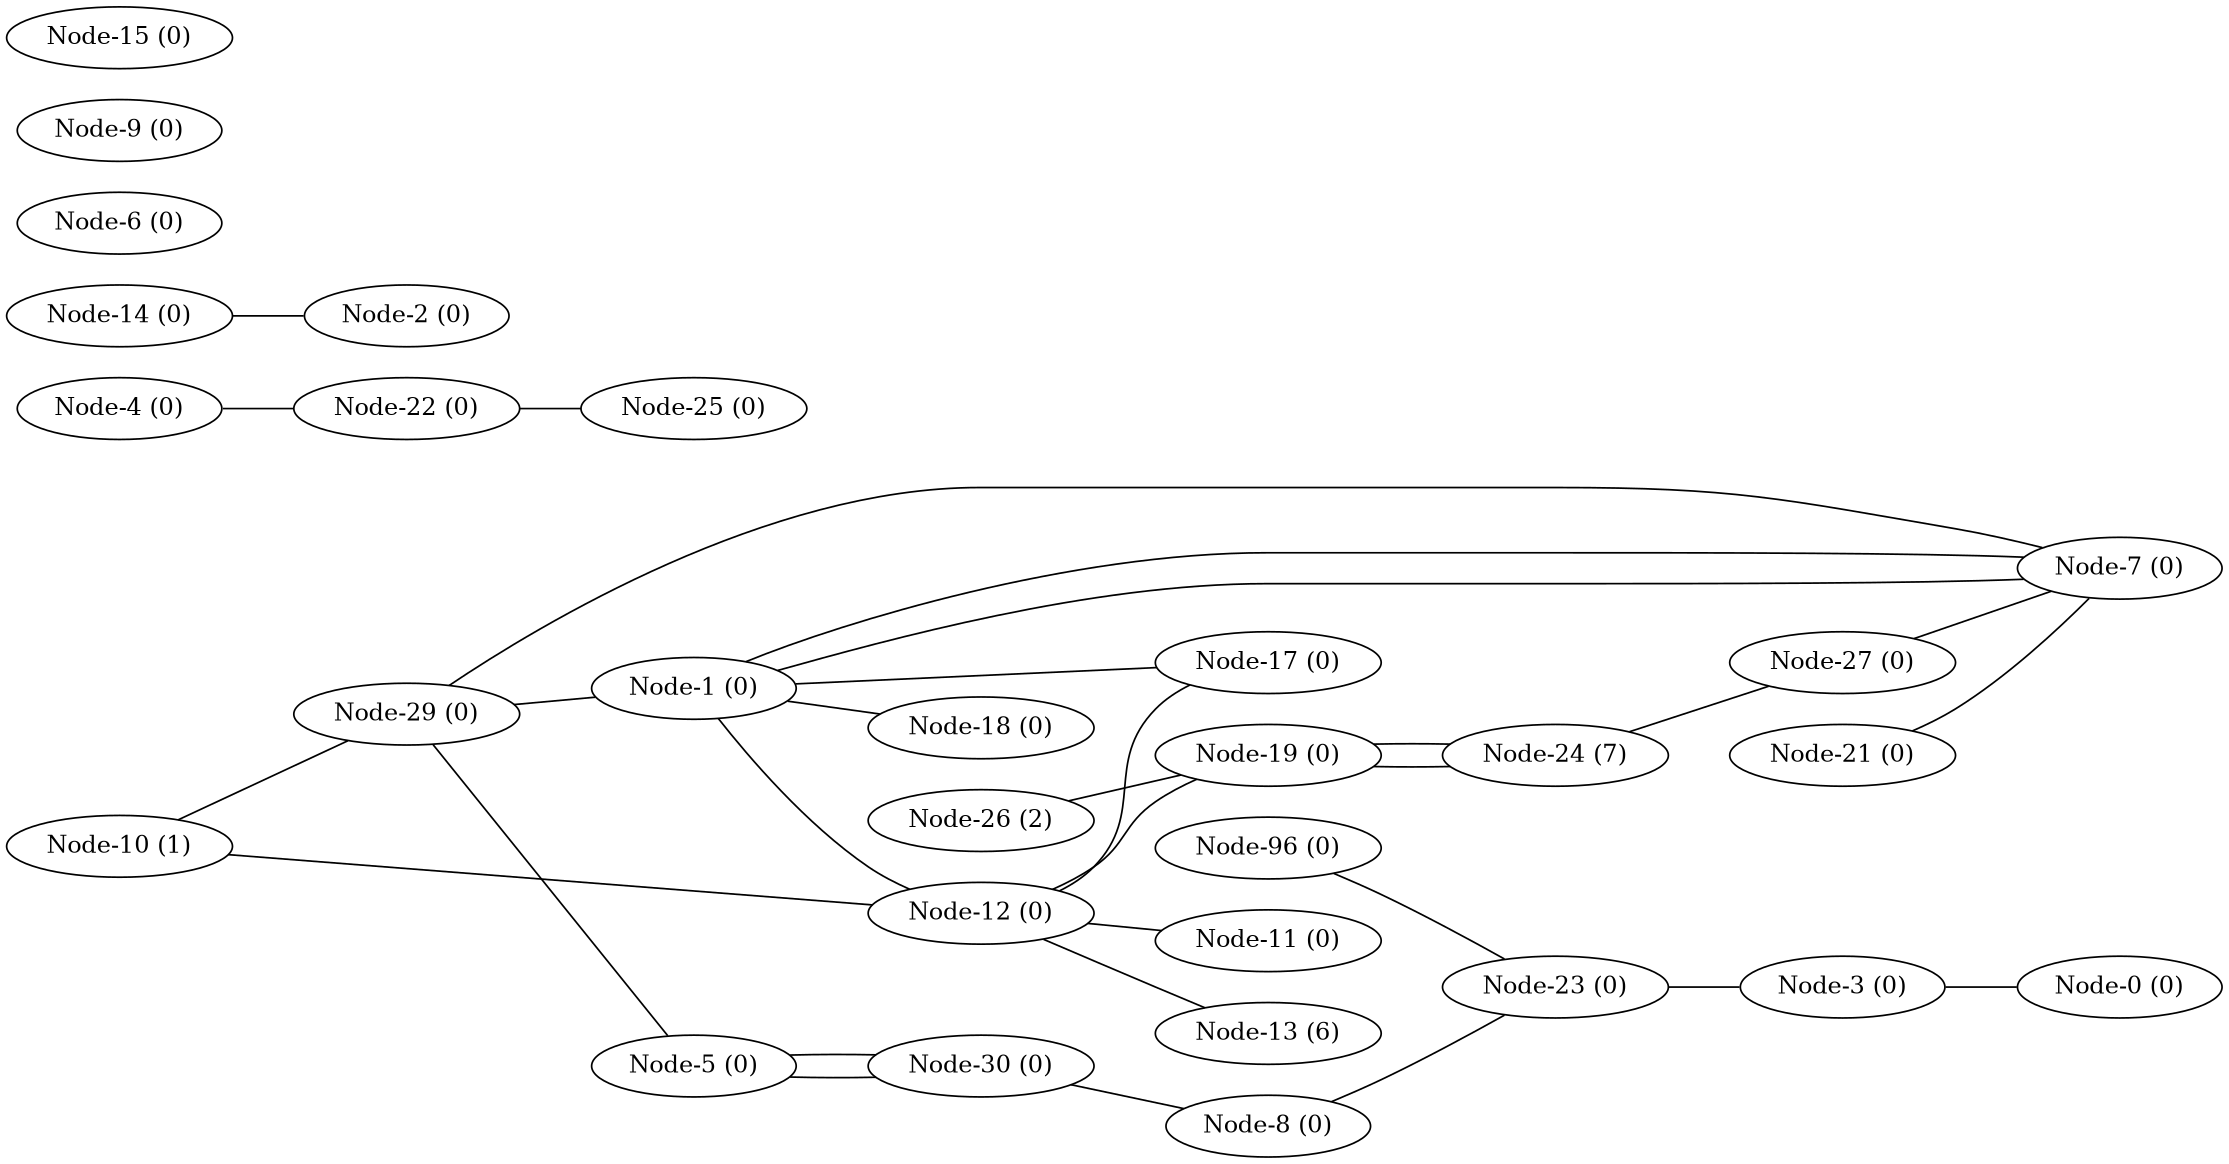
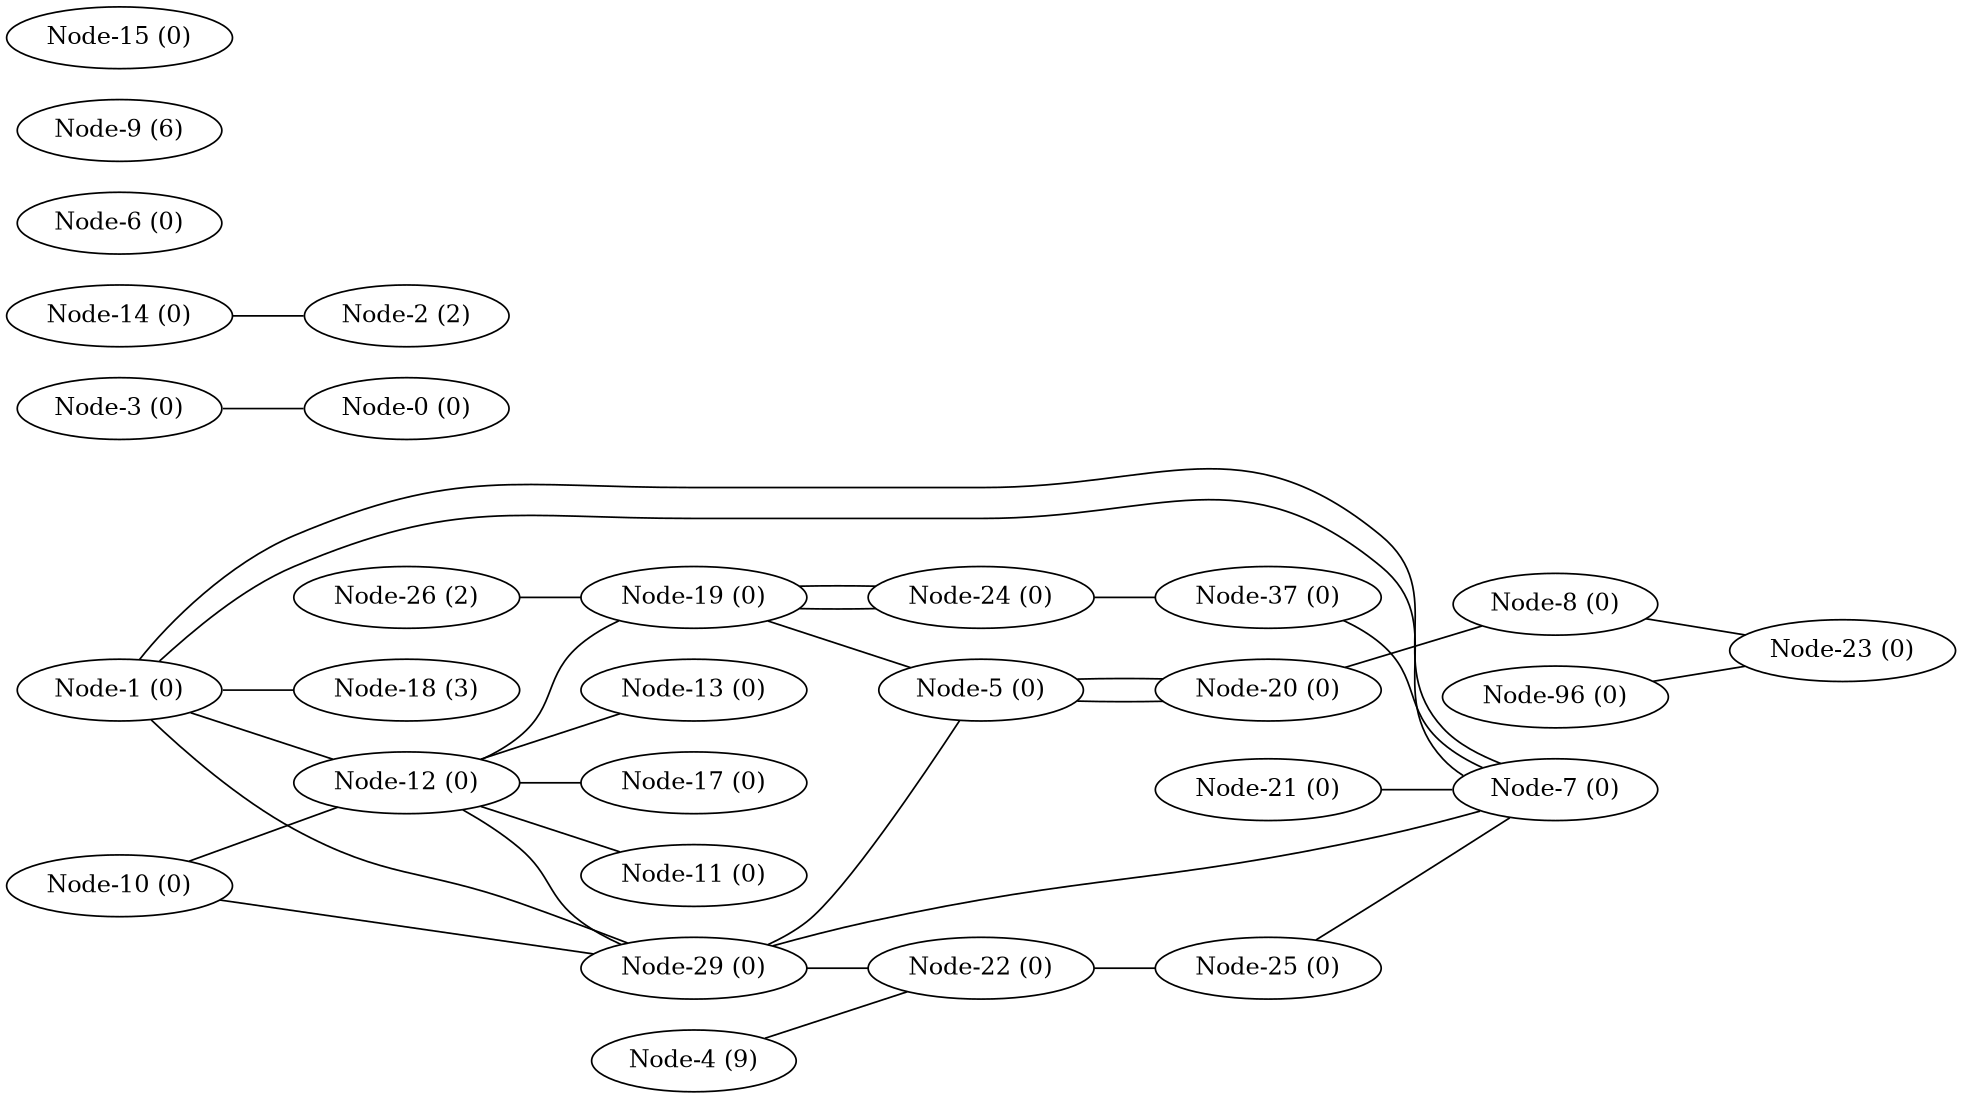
node "Node-9 (0)": label "Node-9 (0)" -> "Node-9 (6)"
node "Node-2 (0)": label "Node-2 (0)" -> "Node-2 (2)"
node "Node-4 (0)": label "Node-4 (0)" -> "Node-4 (9)"
edge "Node-19 (0)" -- "Node-5 (0)": added
node "Node-27 (0)": label "Node-27 (0)" -> "Node-37 (0)"
edge "Node-17 (0)" -- "Node-1 (0)": removed
node "Node-18 (0)": label "Node-18 (0)" -> "Node-18 (3)"
node "Node-24 (7)": label "Node-24 (7)" -> "Node-24 (0)"
node "Node-10 (1)": label "Node-10 (1)" -> "Node-10 (0)"
edge "Node-12 (0)" -- "Node-29 (0)": added
edge "Node-7 (0)" -- "Node-25 (0)": added
edge "Node-29 (0)" -- "Node-22 (0)": added
edge "Node-23 (0)" -- "Node-3 (0)": removed
node "Node-13 (6)": label "Node-13 (6)" -> "Node-13 (0)"
node "Node-30 (0)": label "Node-30 (0)" -> "Node-20 (0)"
